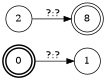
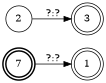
node "8": label "8" -> "3"
node "0": label "0" -> "7"
node "1": shape circle -> doublecircle
